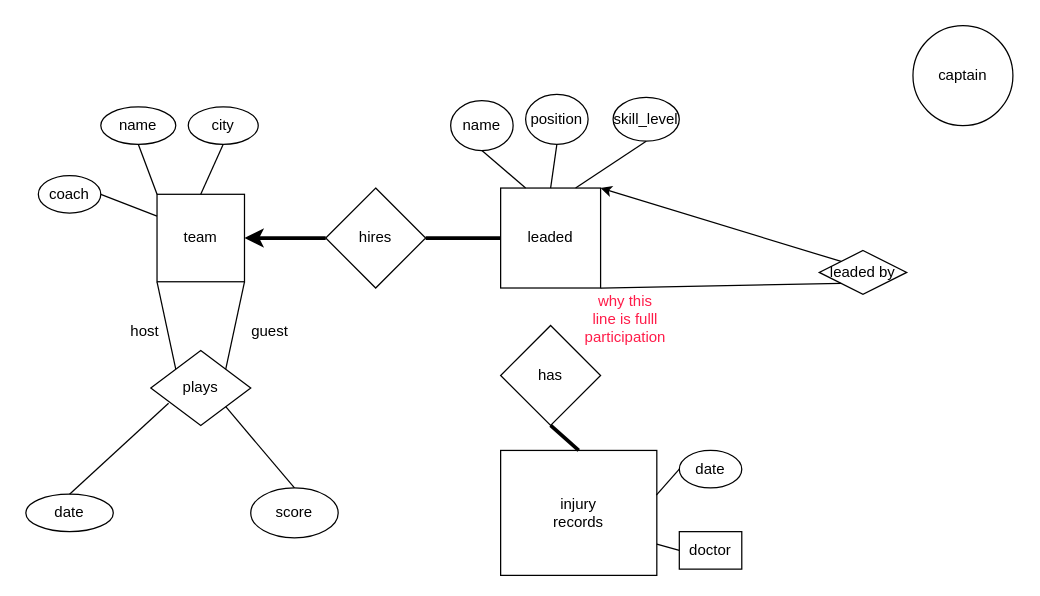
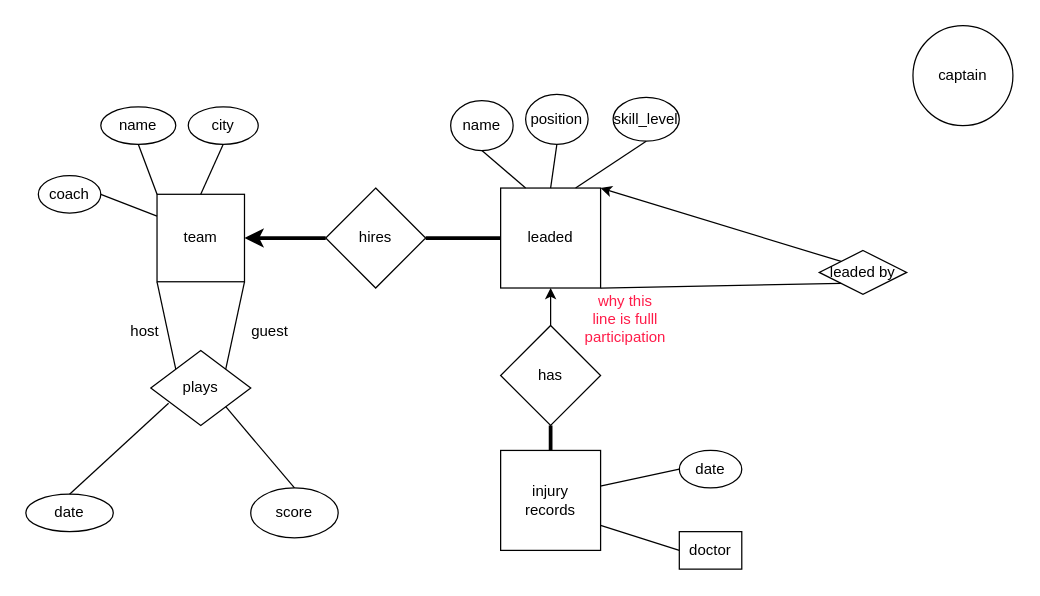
edge "has" -> "leaded": added
node "injury records": size 156x125 -> 100x100
